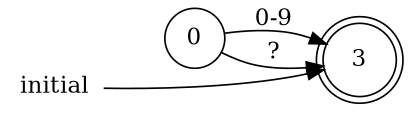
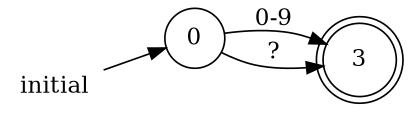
edge "initial" -> "3": now "initial" -> "0"
